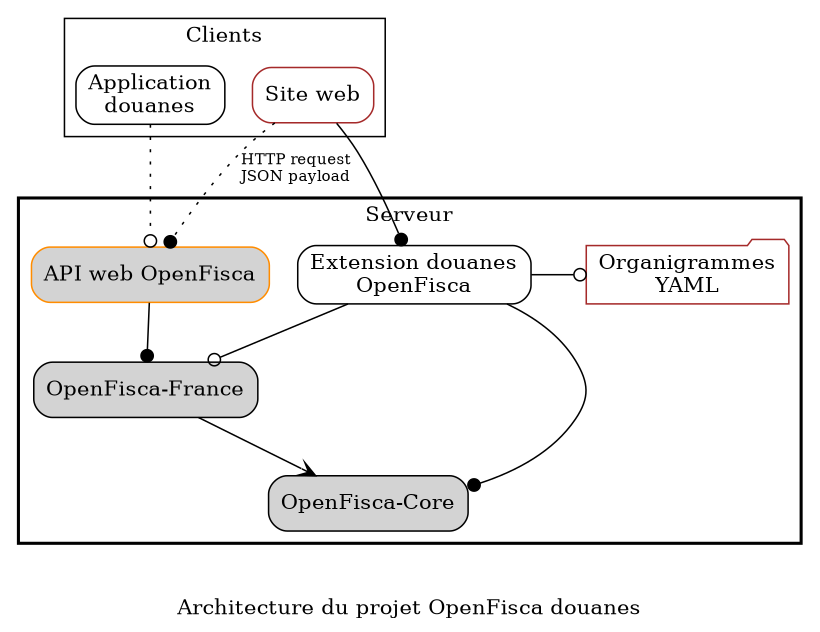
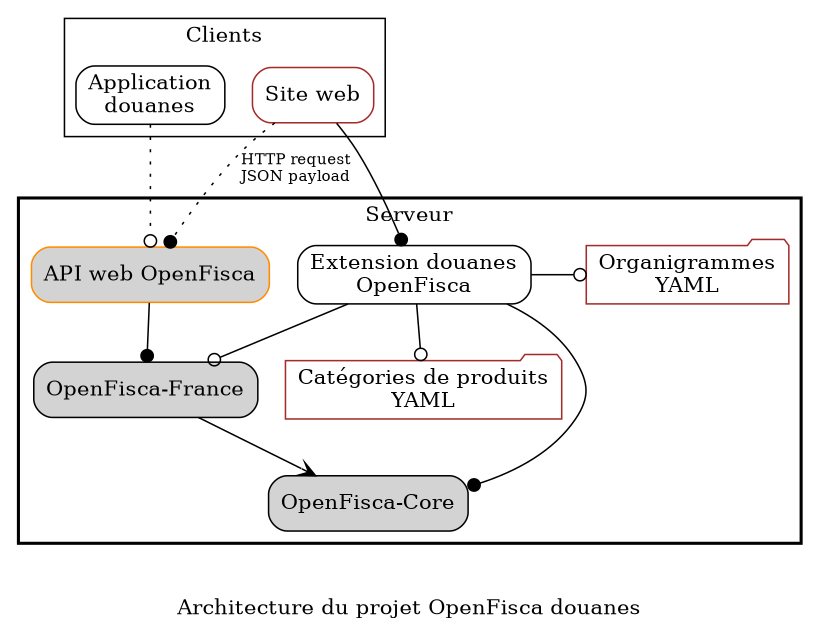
node "Catégories de produits YAML": added
